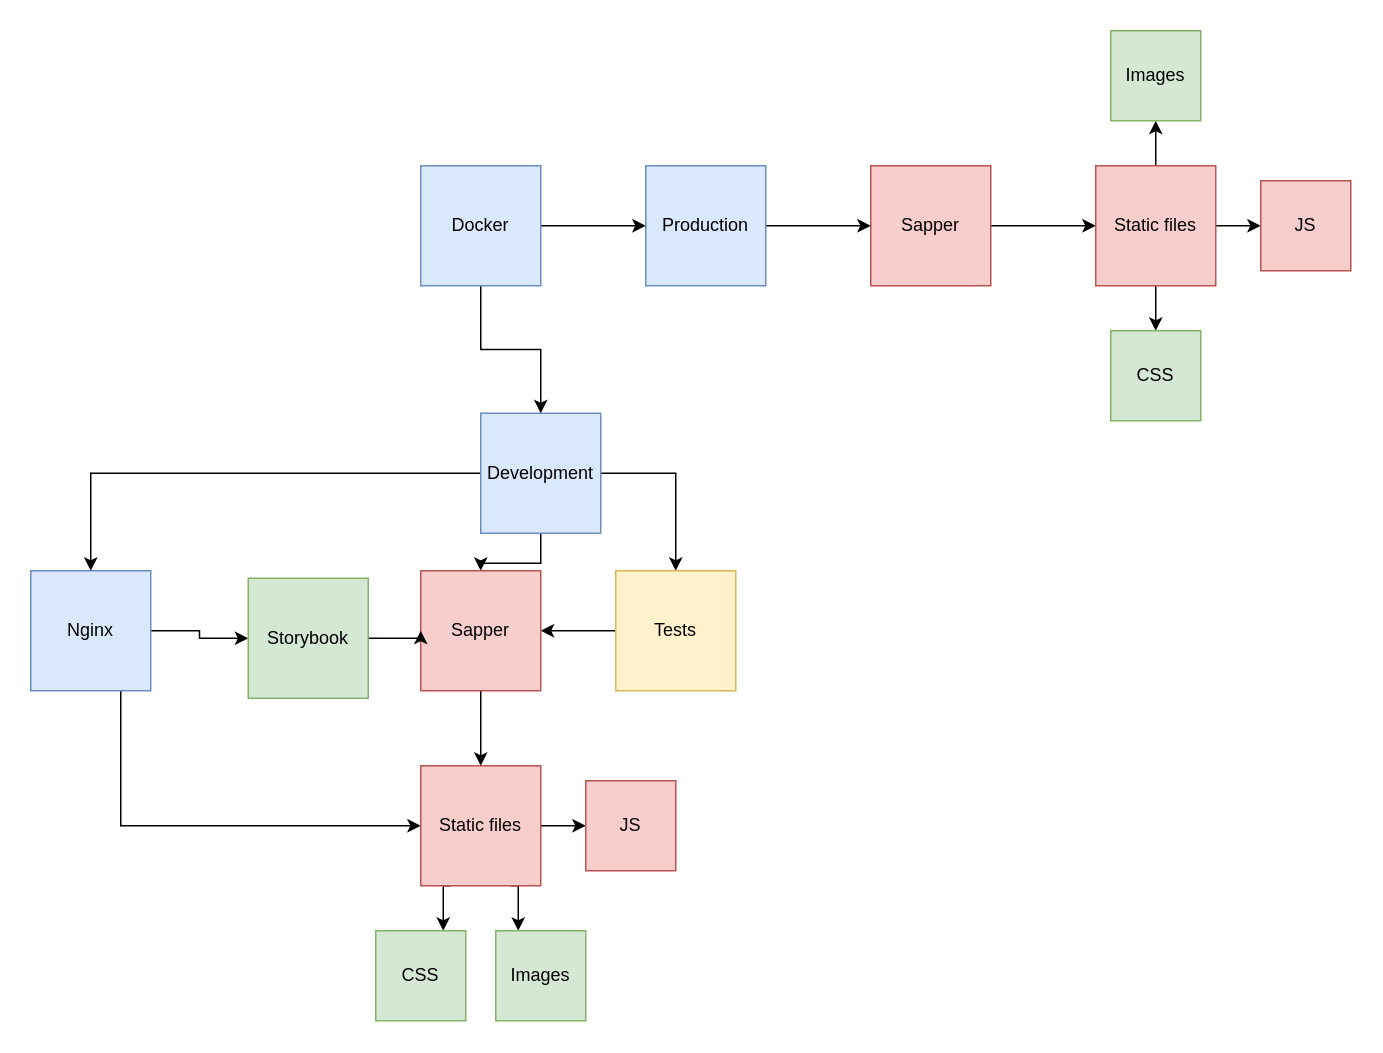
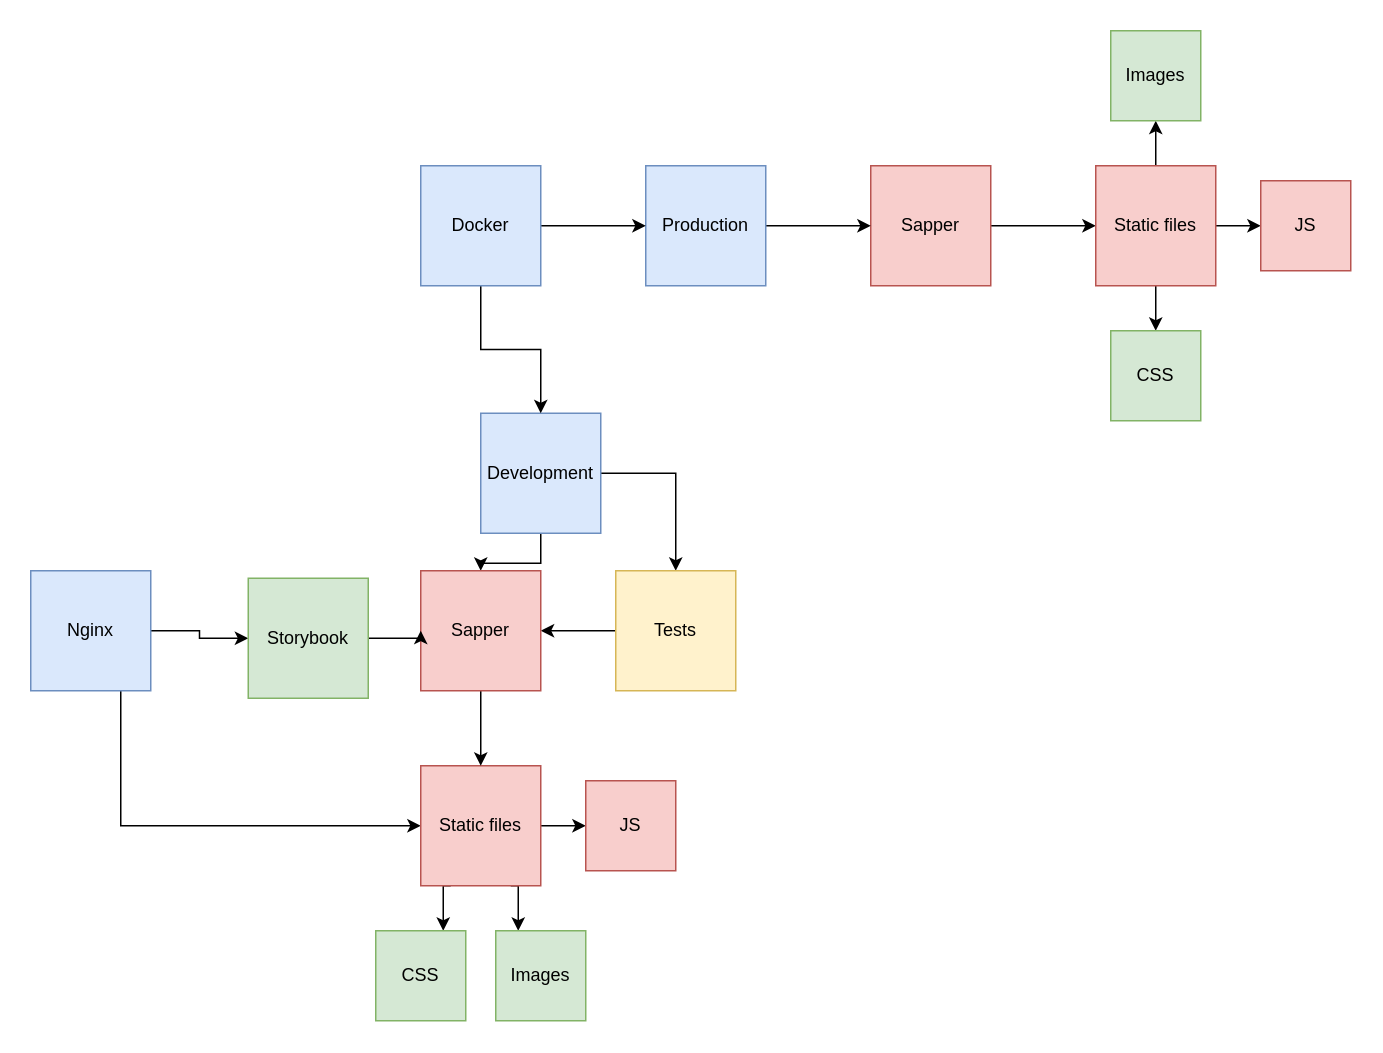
edge "Development" -> "Nginx": removed
